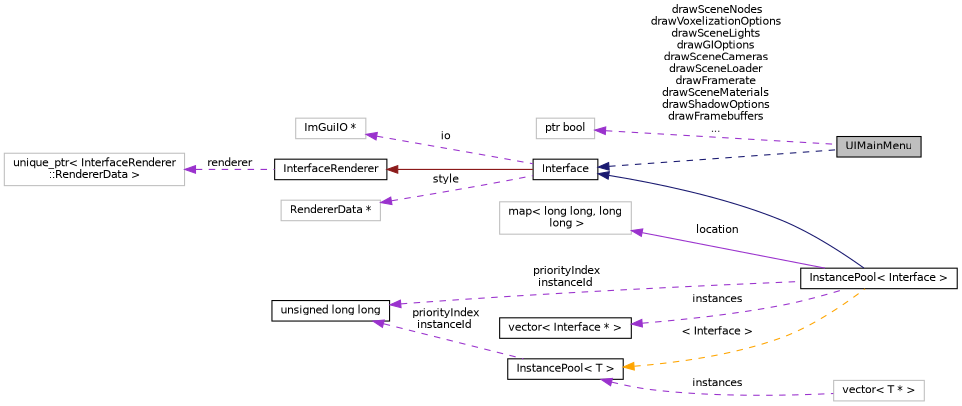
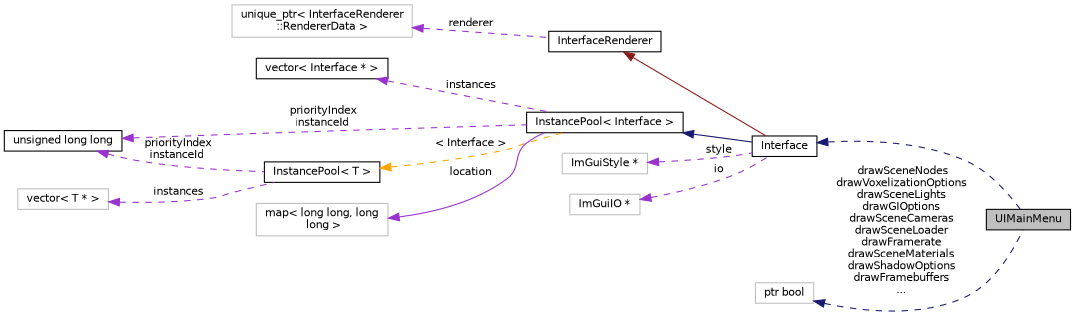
edge "UIMainMenu" -> "ptr bool": color darkorchid3 -> midnightblue
edge "InstancePool< Interface >" -> "Interface": reversed
node "RendererData *": label "RendererData *" -> "ImGuiStyle *"
edge "vector< T * >" -> "InstancePool< T >": reversed
